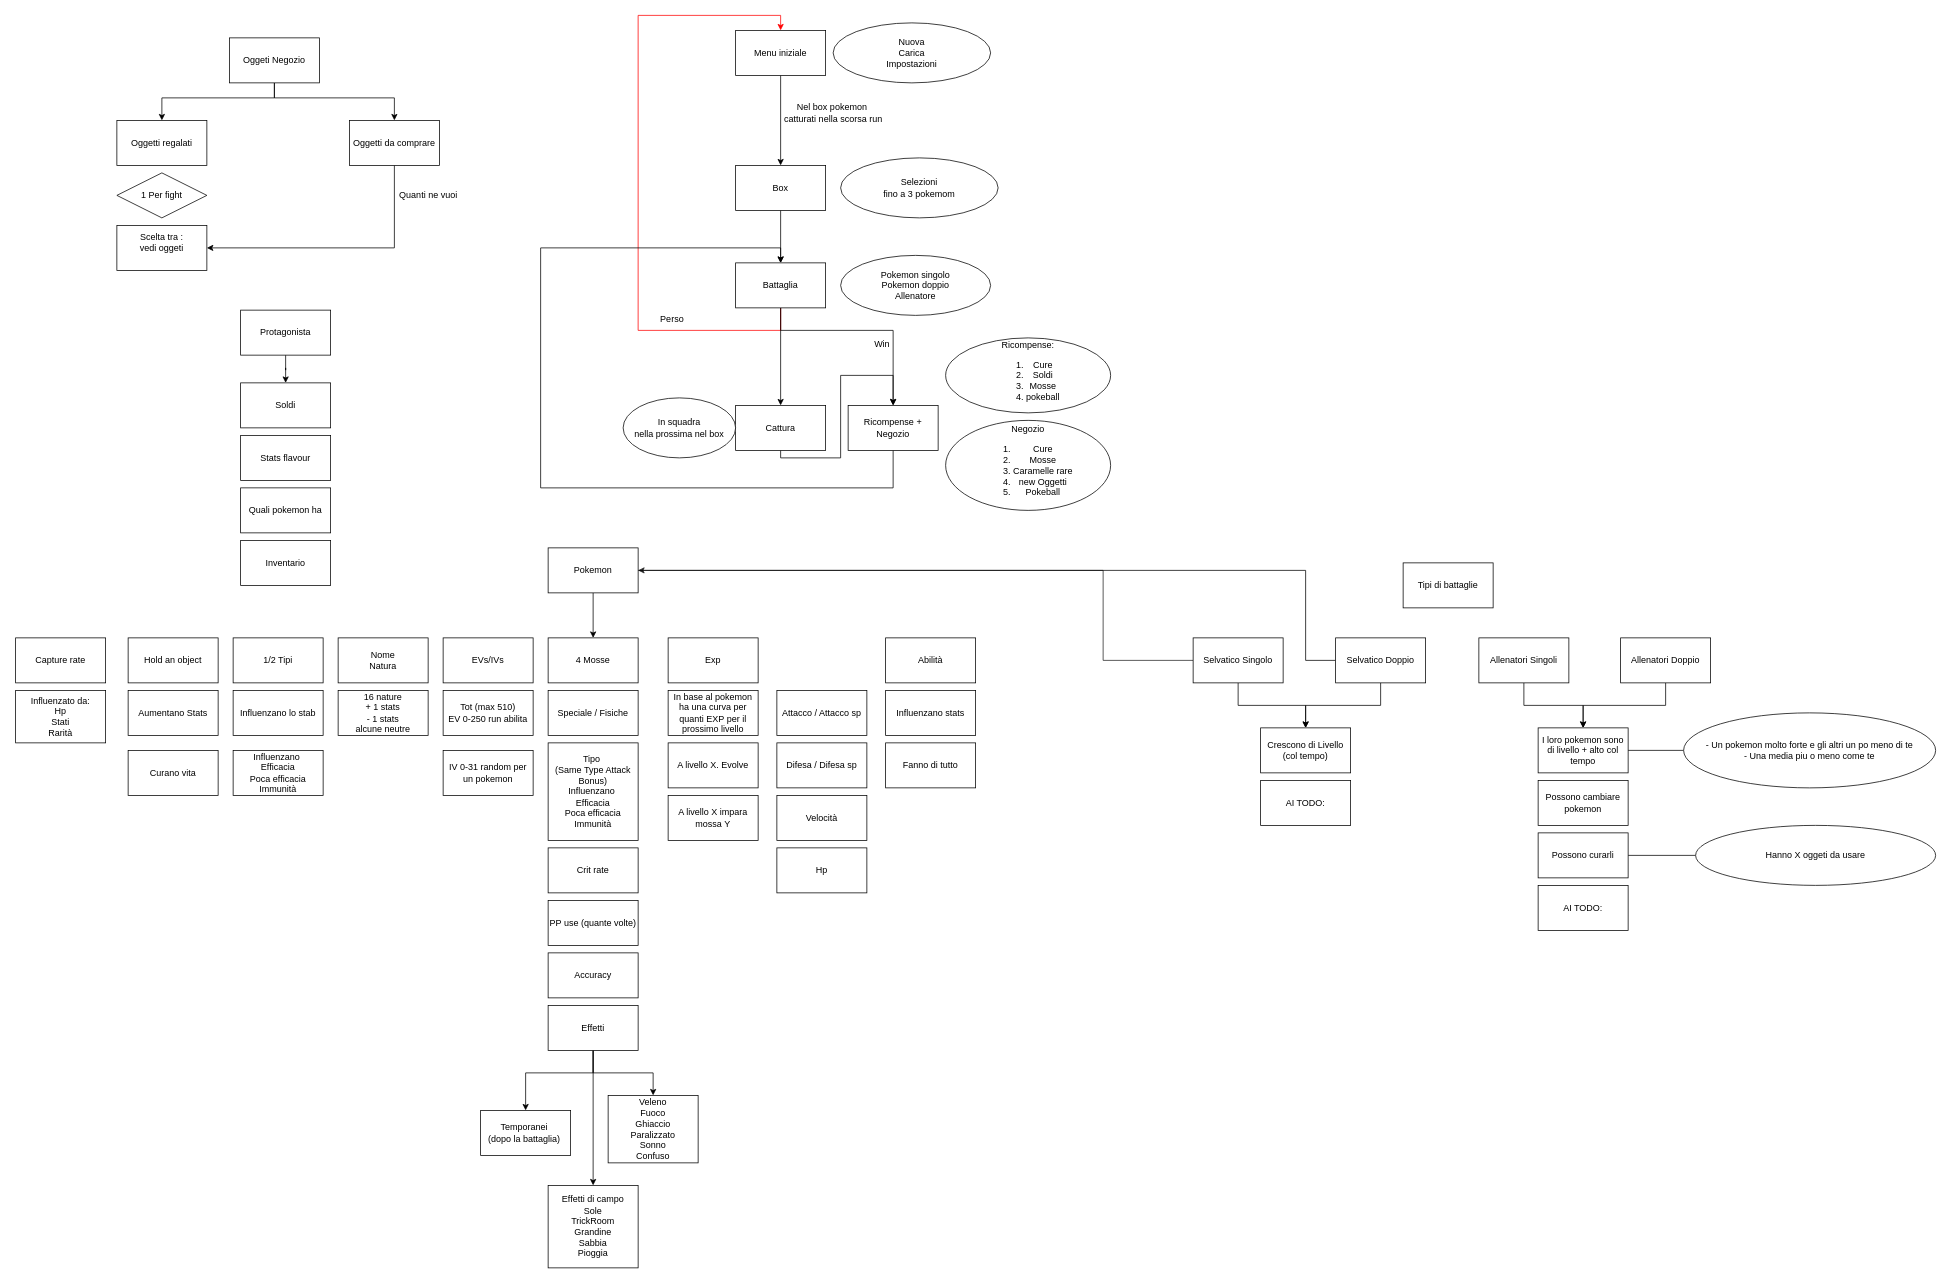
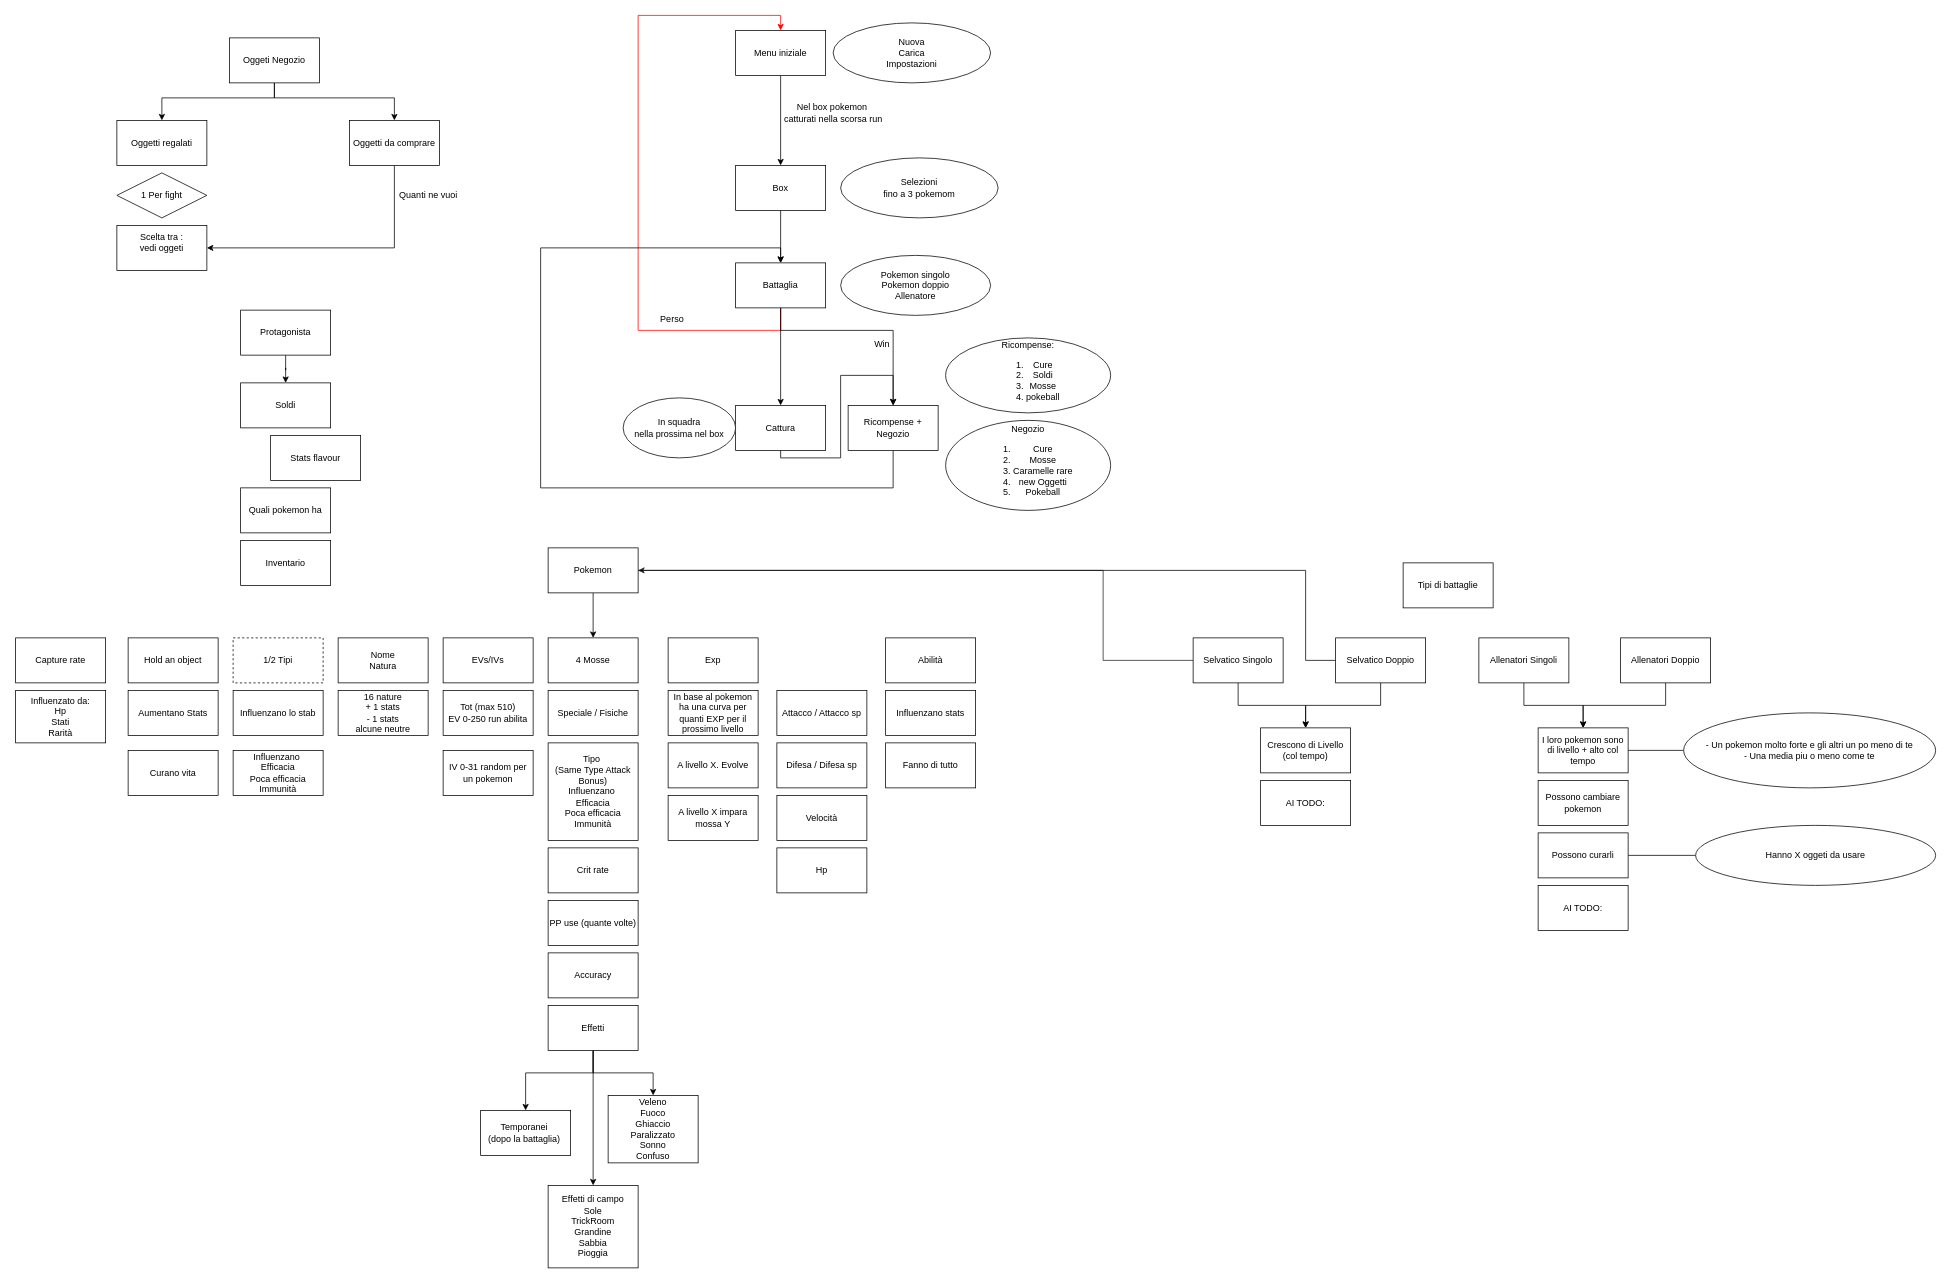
node "Stats flavour": moved (285, 458) -> (315, 458)
node "1/2 Tipi": style solid -> dashed
